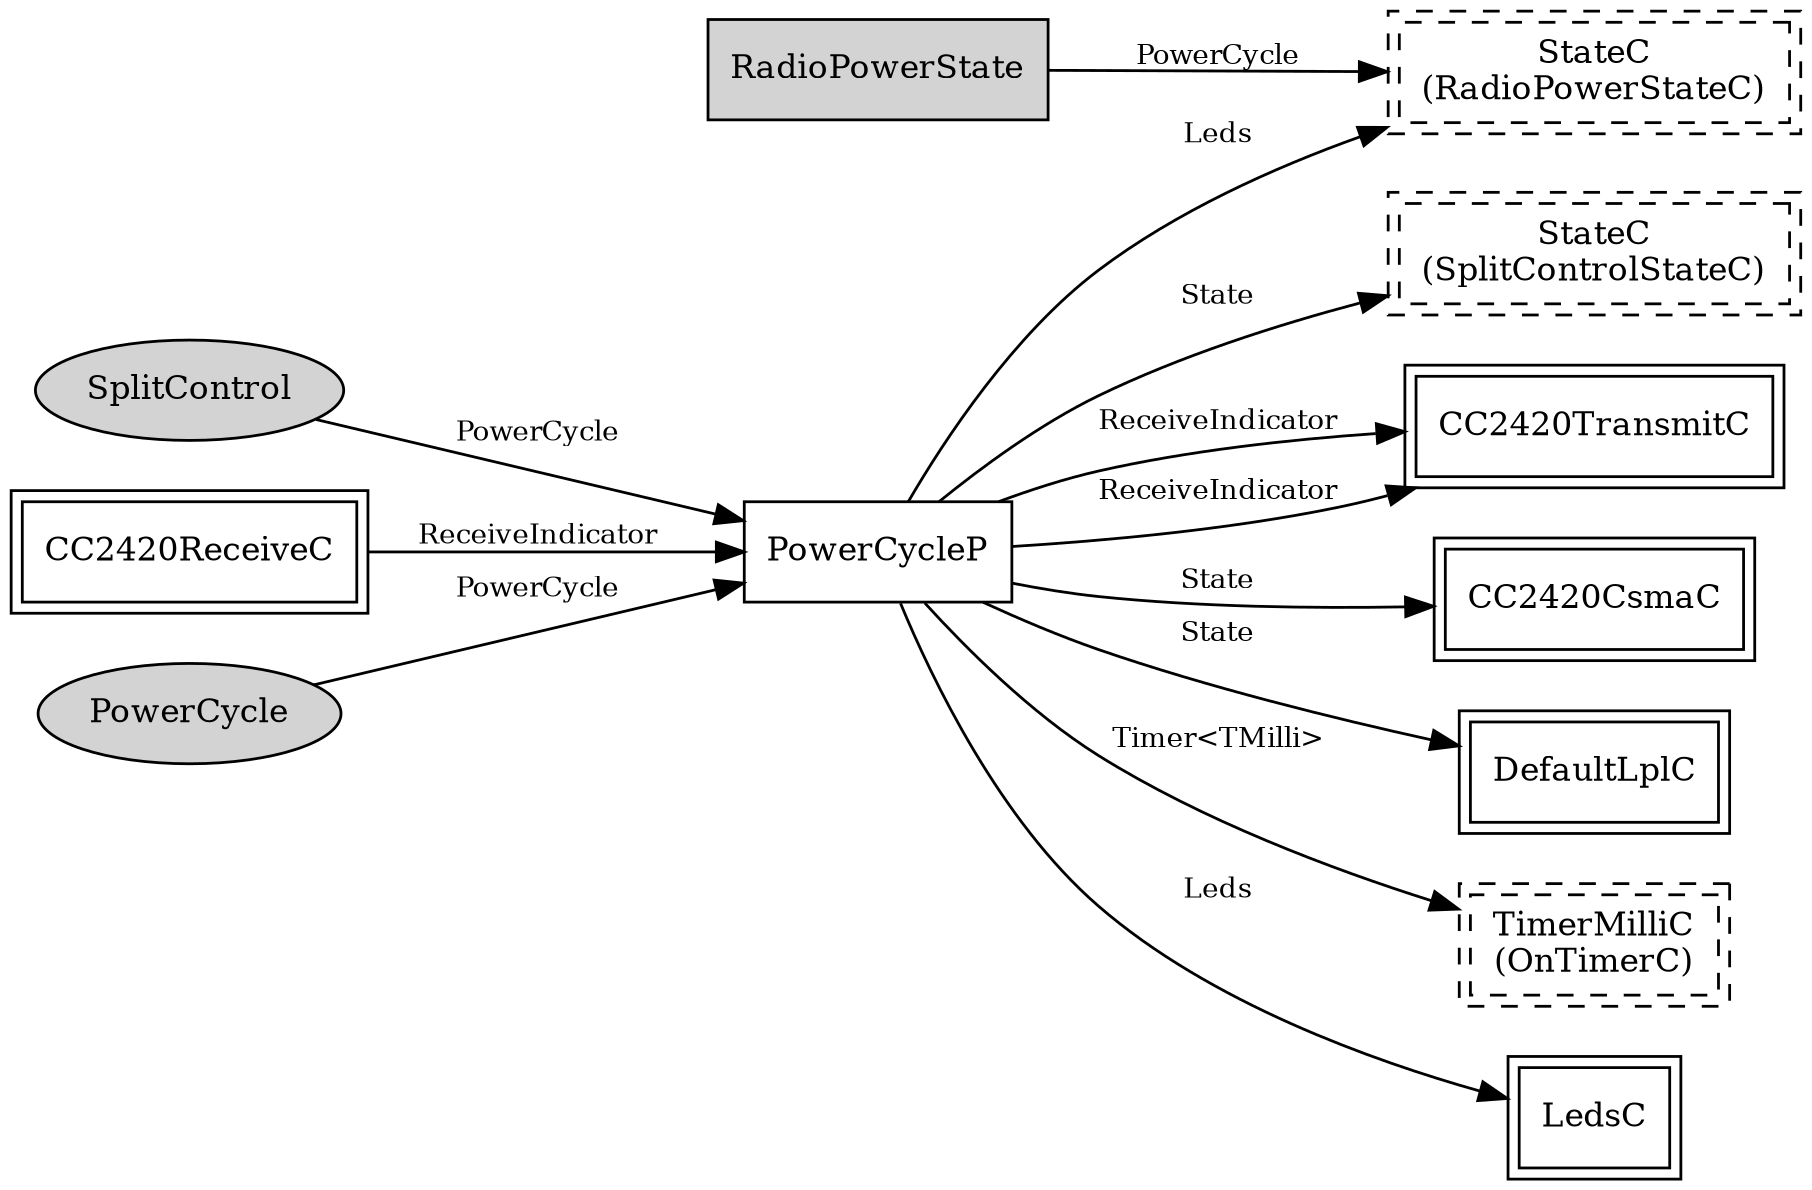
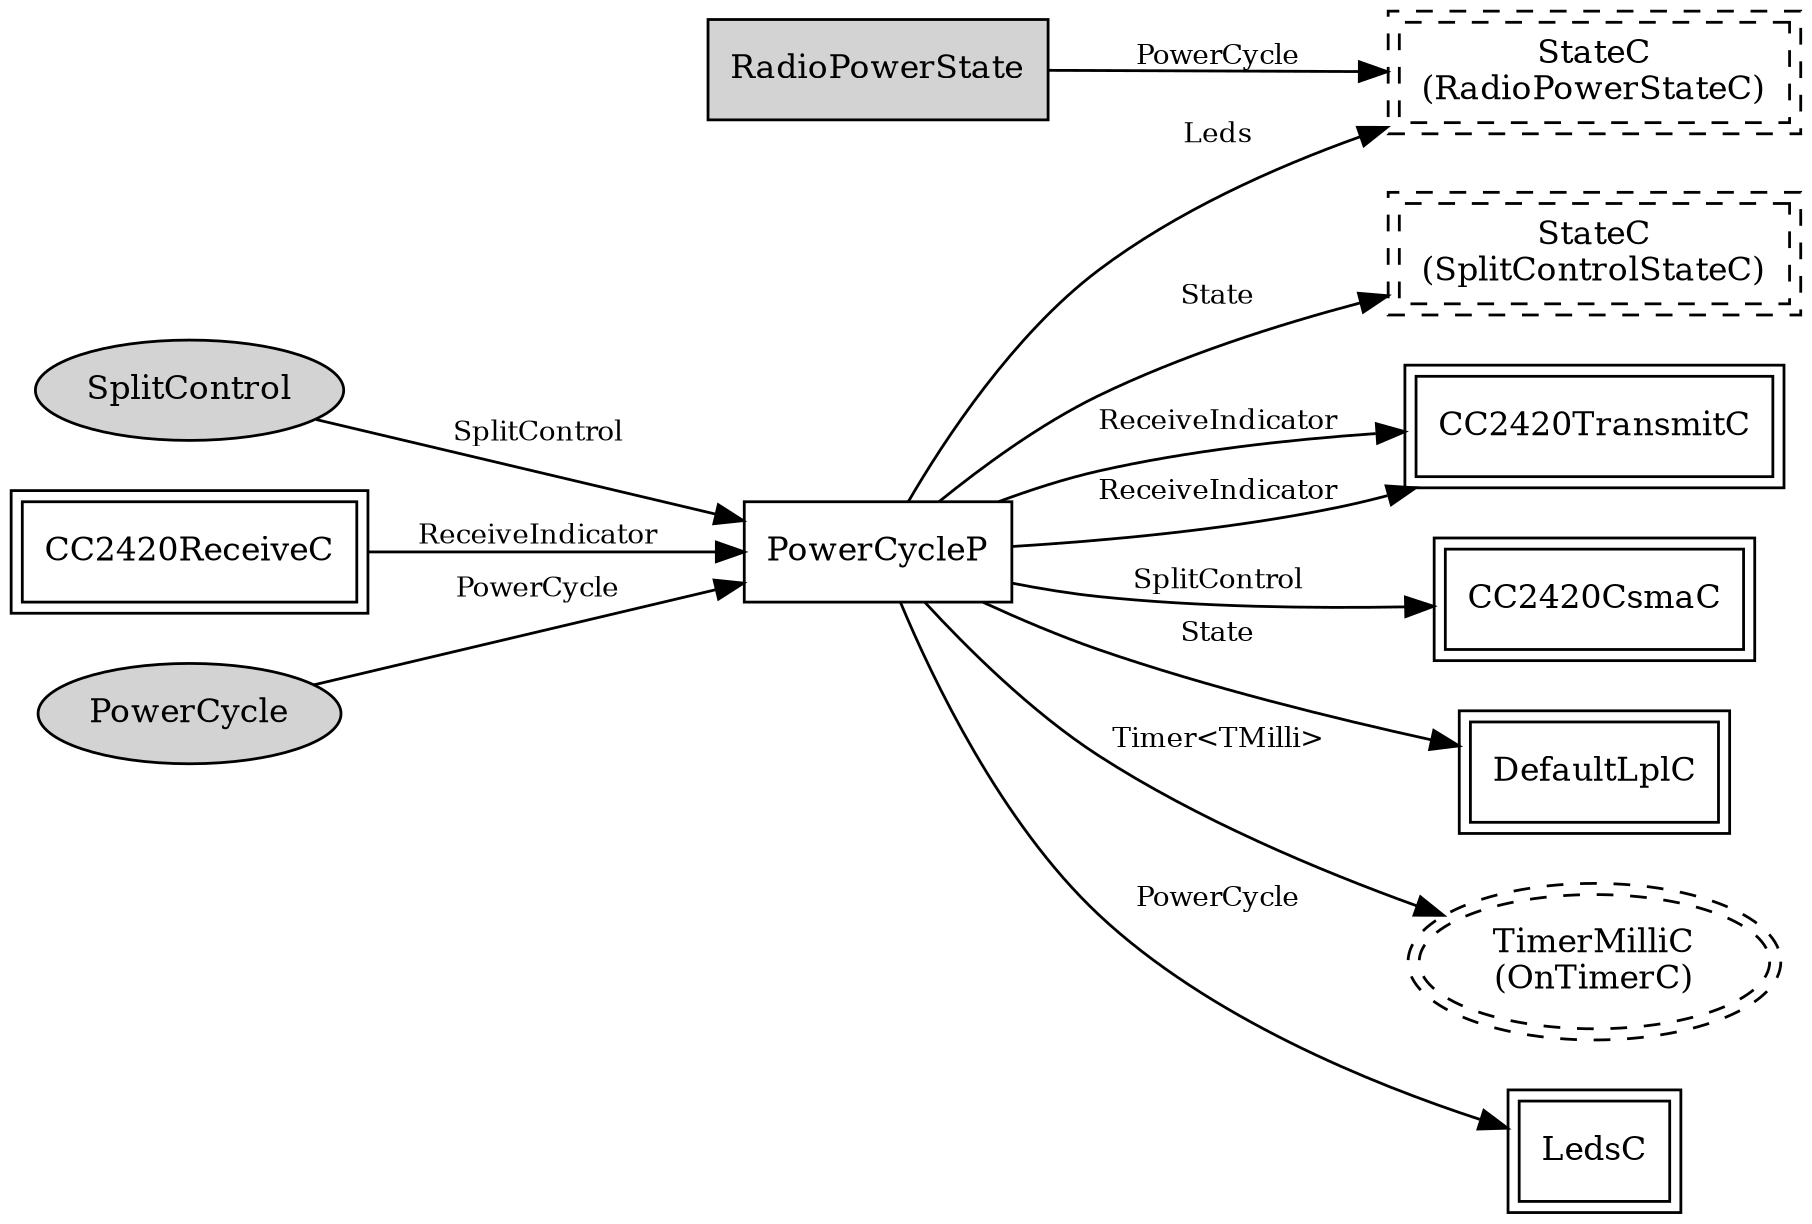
edge "SplitControl" -> "PowerCycleP": label "PowerCycle" -> "SplitControl"
edge "PowerCycleP" -> "CC2420CsmaC": label "State" -> "SplitControl"
edge "PowerCycleP" -> "LedsC": label "Leds" -> "PowerCycle"
node "TimerMilliC (OnTimerC)": shape box -> ellipse
